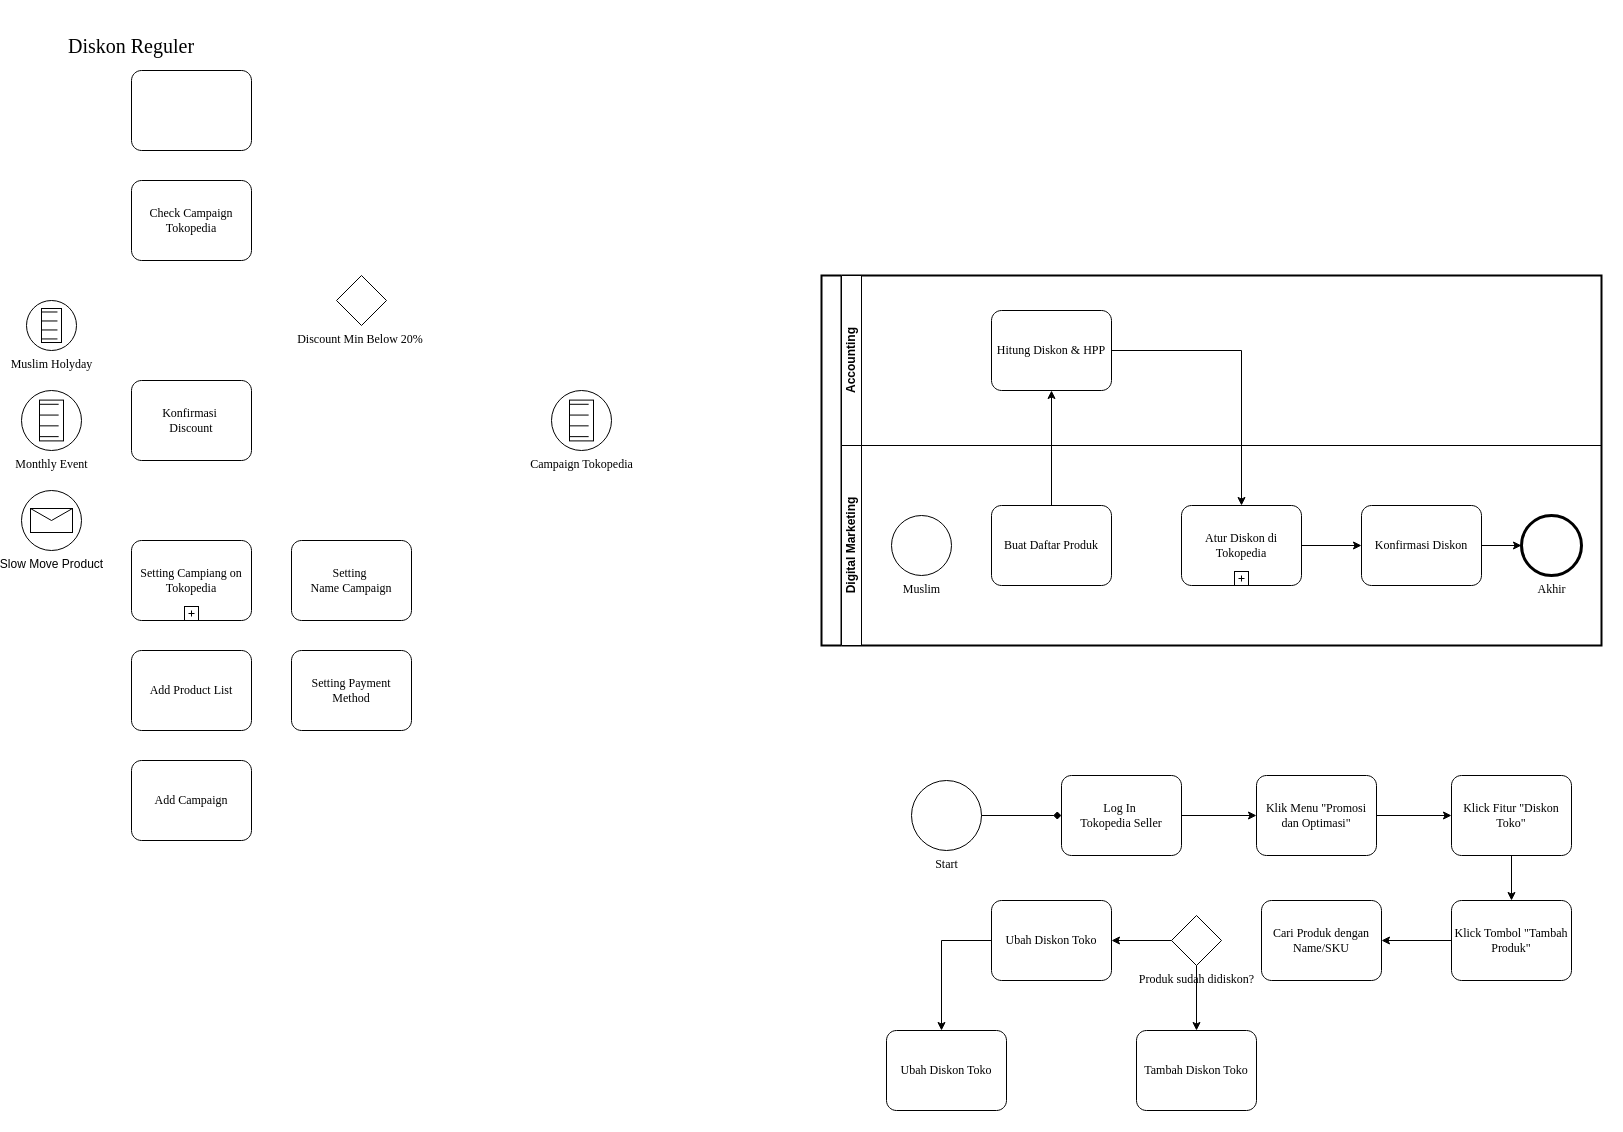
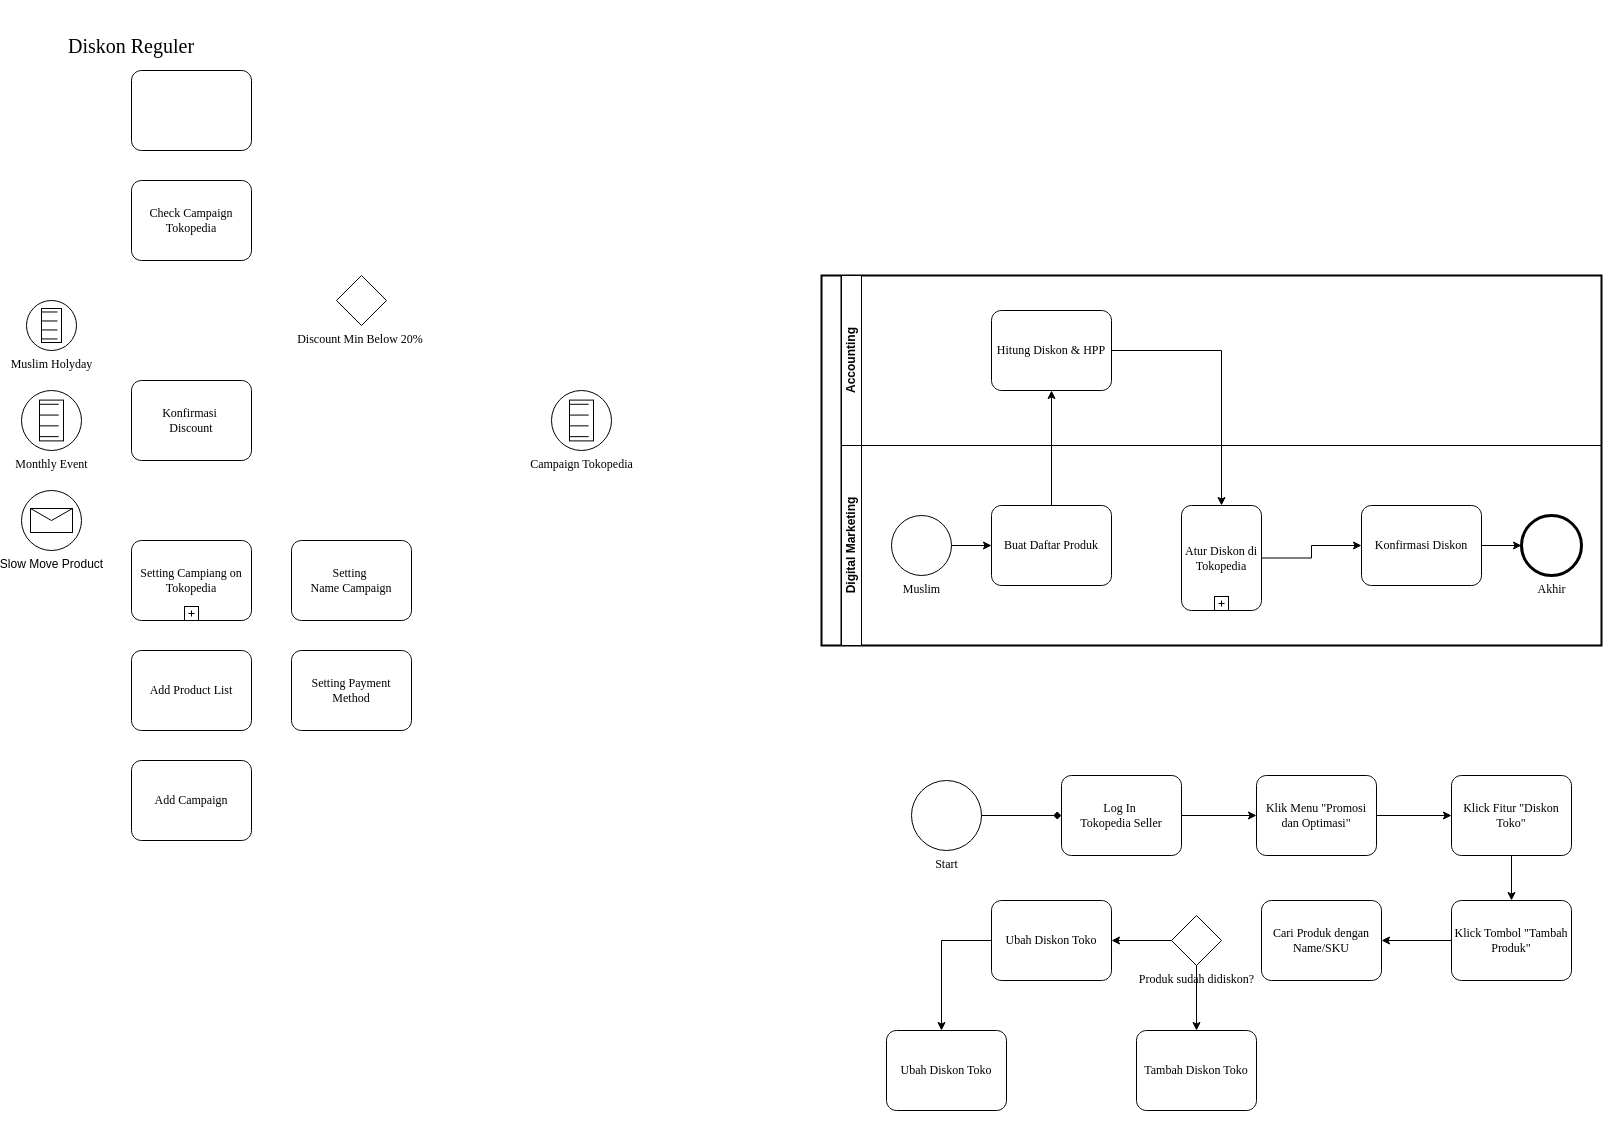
edge "Muslim" -> "Buat Daftar Produk": added
node "Atur Diskon di Tokopedia": size 120x80 -> 80x105
